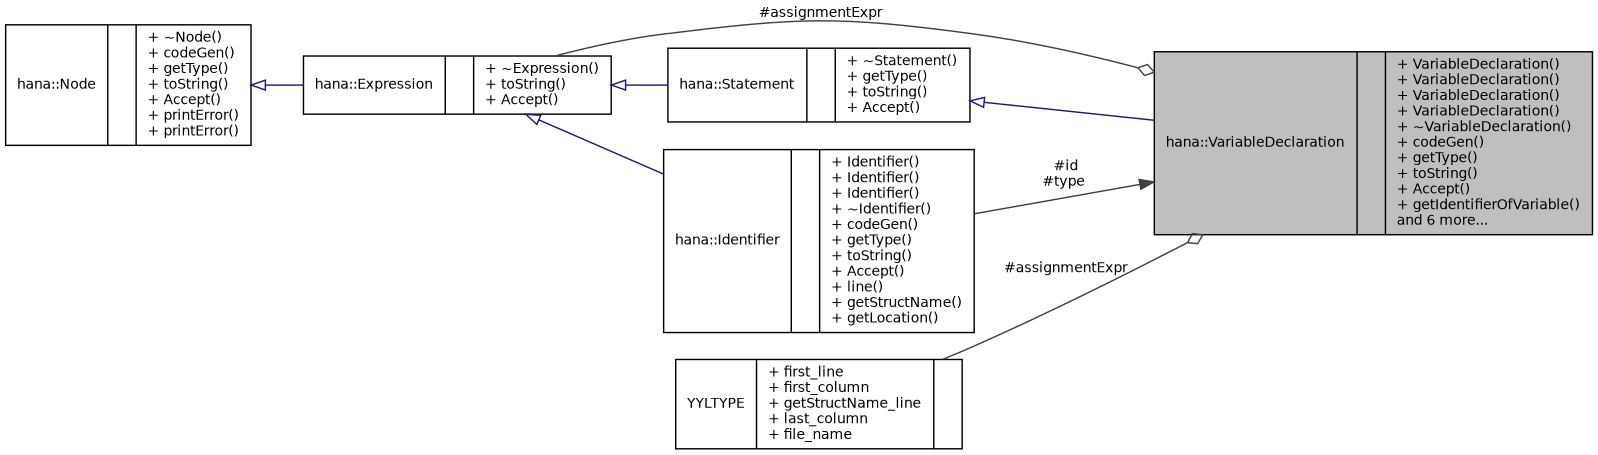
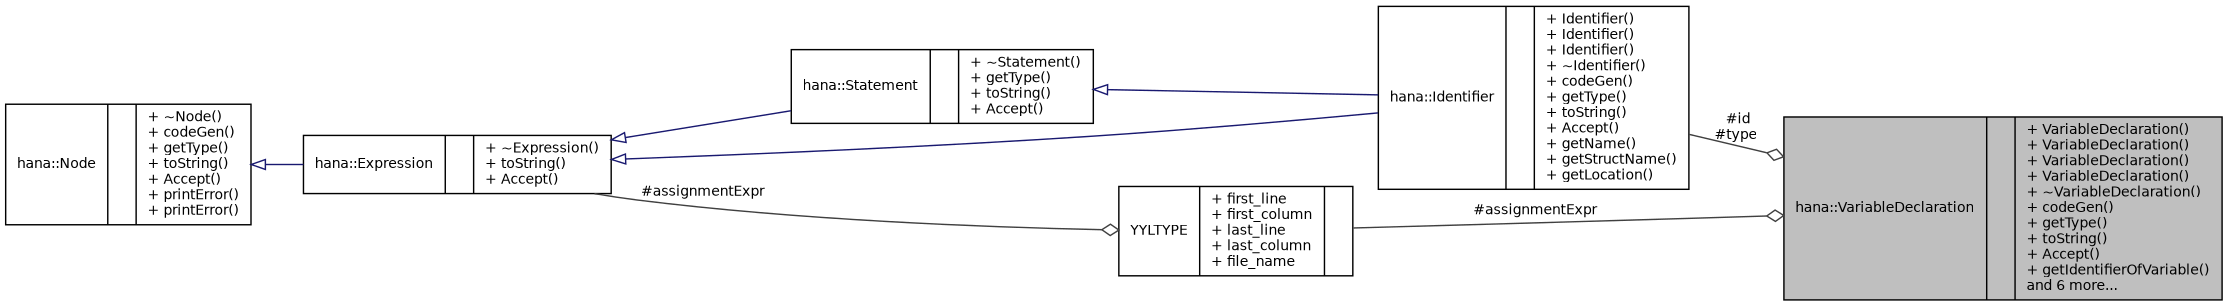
edge "hana::Expression" -> "hana::VariableDeclaration": now "hana::Expression" -> "YYLTYPE"
edge "hana::VariableDeclaration" -> "hana::Statement": now "hana::Identifier" -> "hana::Statement"
edge "hana::Identifier" -> "hana::VariableDeclaration": arrowhead normal -> odiamond
node "hana::Identifier": text "+ line()" -> "+ getName()"
node "YYLTYPE": text "+ getStructName_line" -> "+ last_line"
